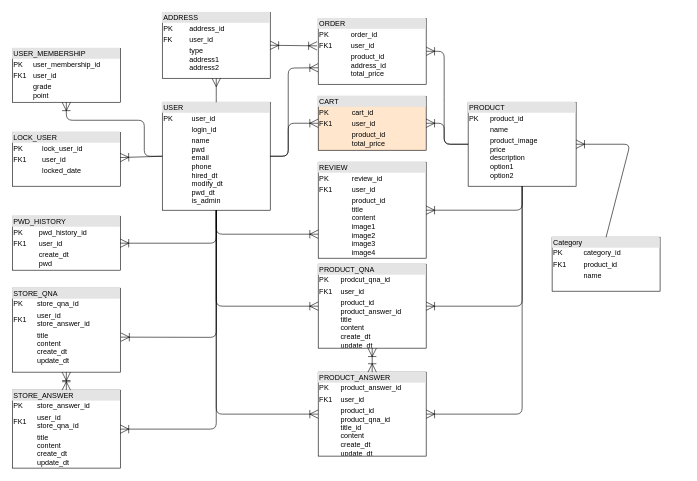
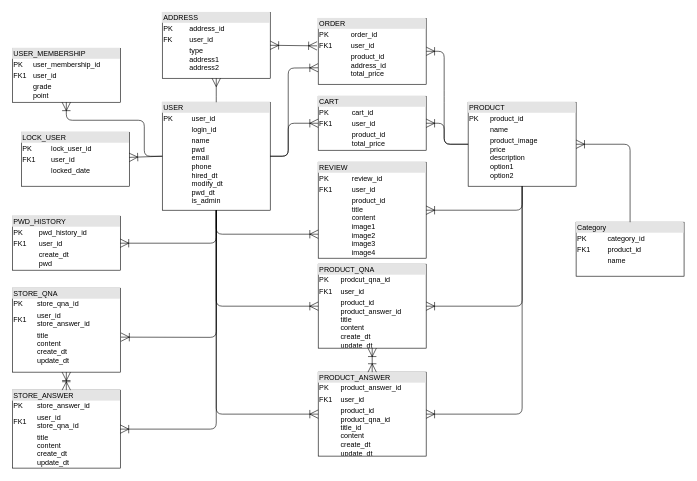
node "CART PK cart_id FK1 user_id product_id total_price": fillcolor #ffe6cc -> #ffffff
node "LOCK_USER PK lock_user_id FK1 user_id locked_date": moved (66, 159) -> (75, 159)
node "Category PK category_id FK1 product_id name": moved (606, 264) -> (630, 249)
